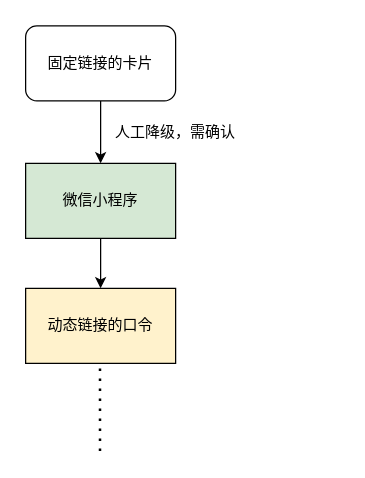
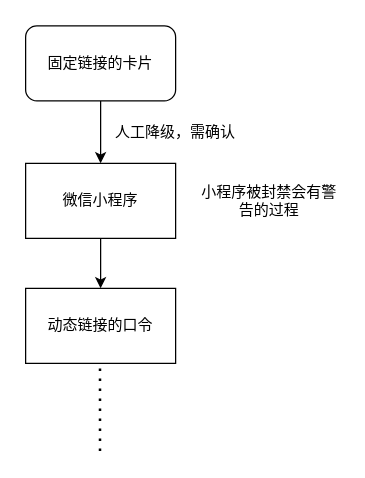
node "微信小程序": fillcolor #d5e8d4 -> #ffffff
node "小程序被封禁会有警告的过程": added
node "动态链接的口令": fillcolor #fff2cc -> #ffffff
